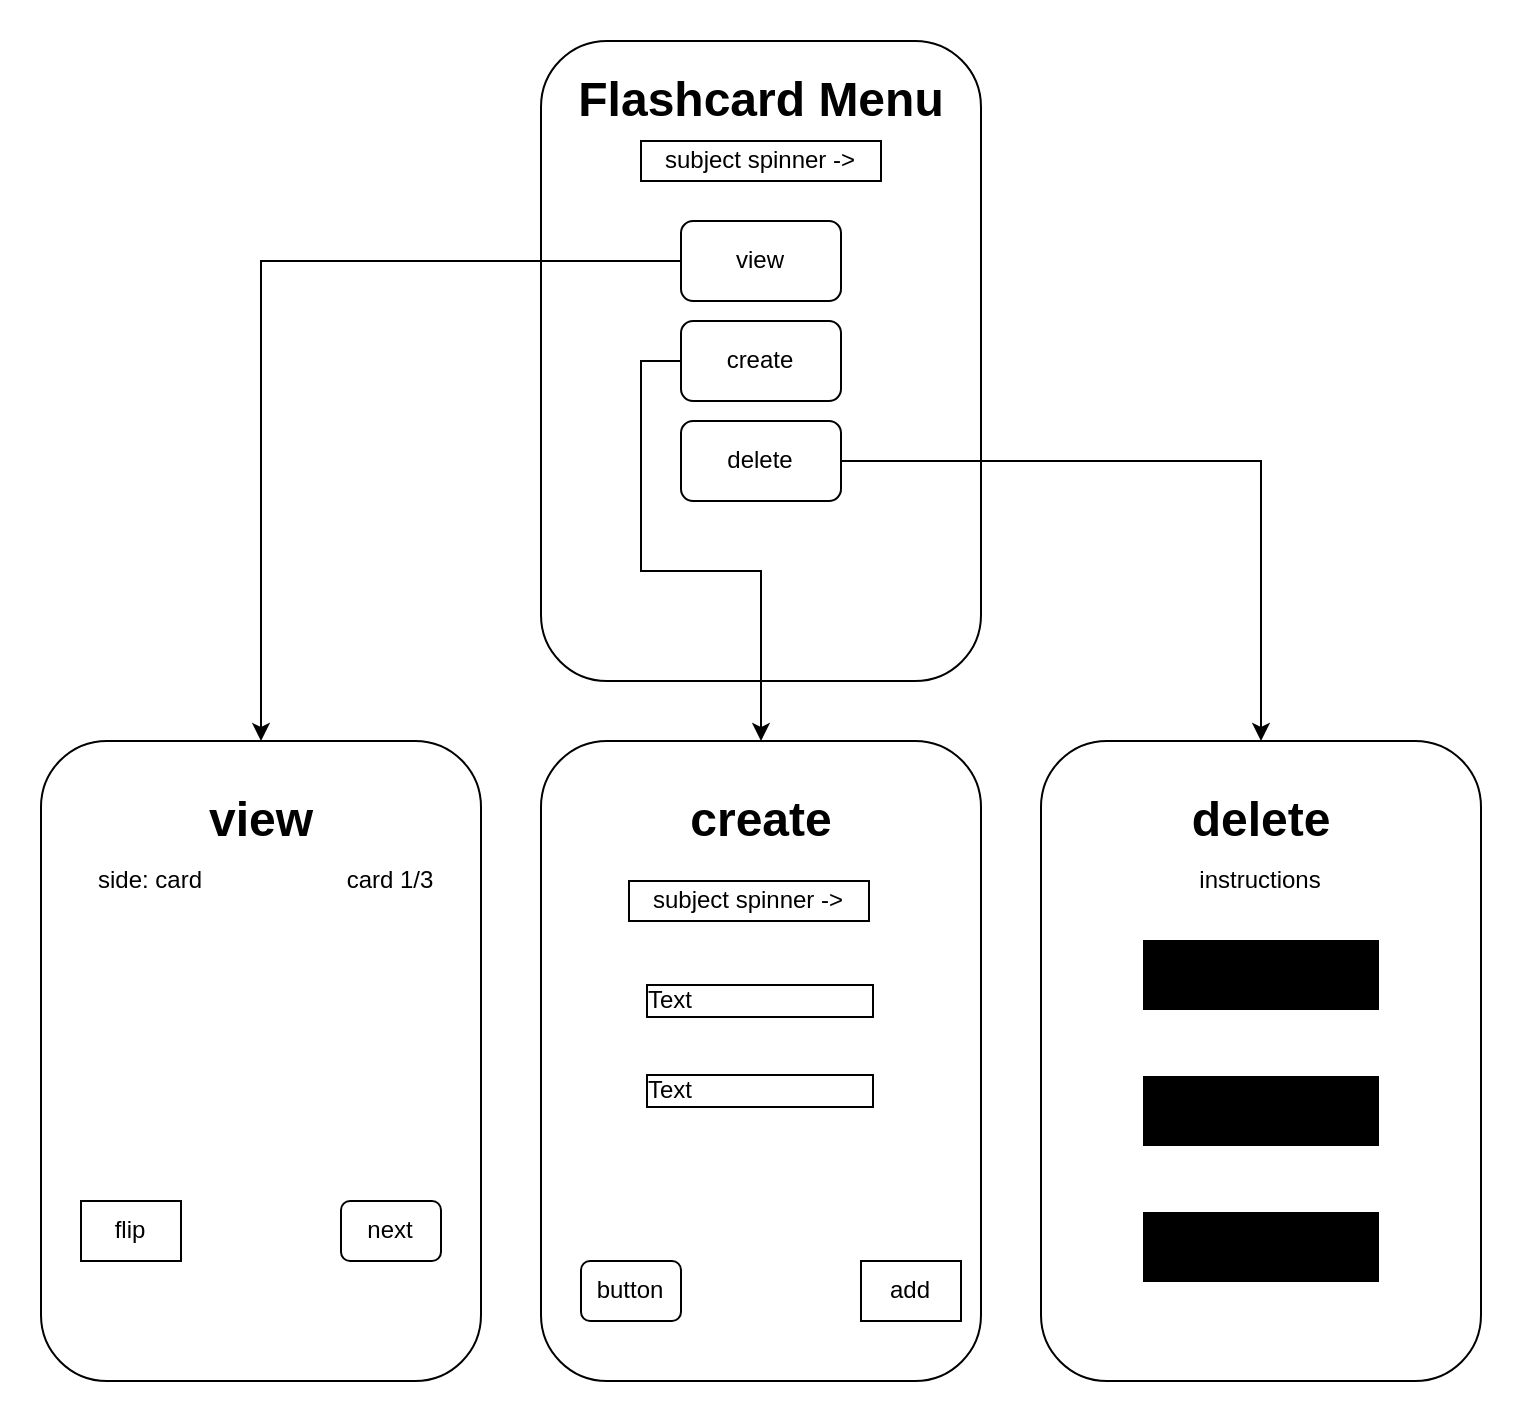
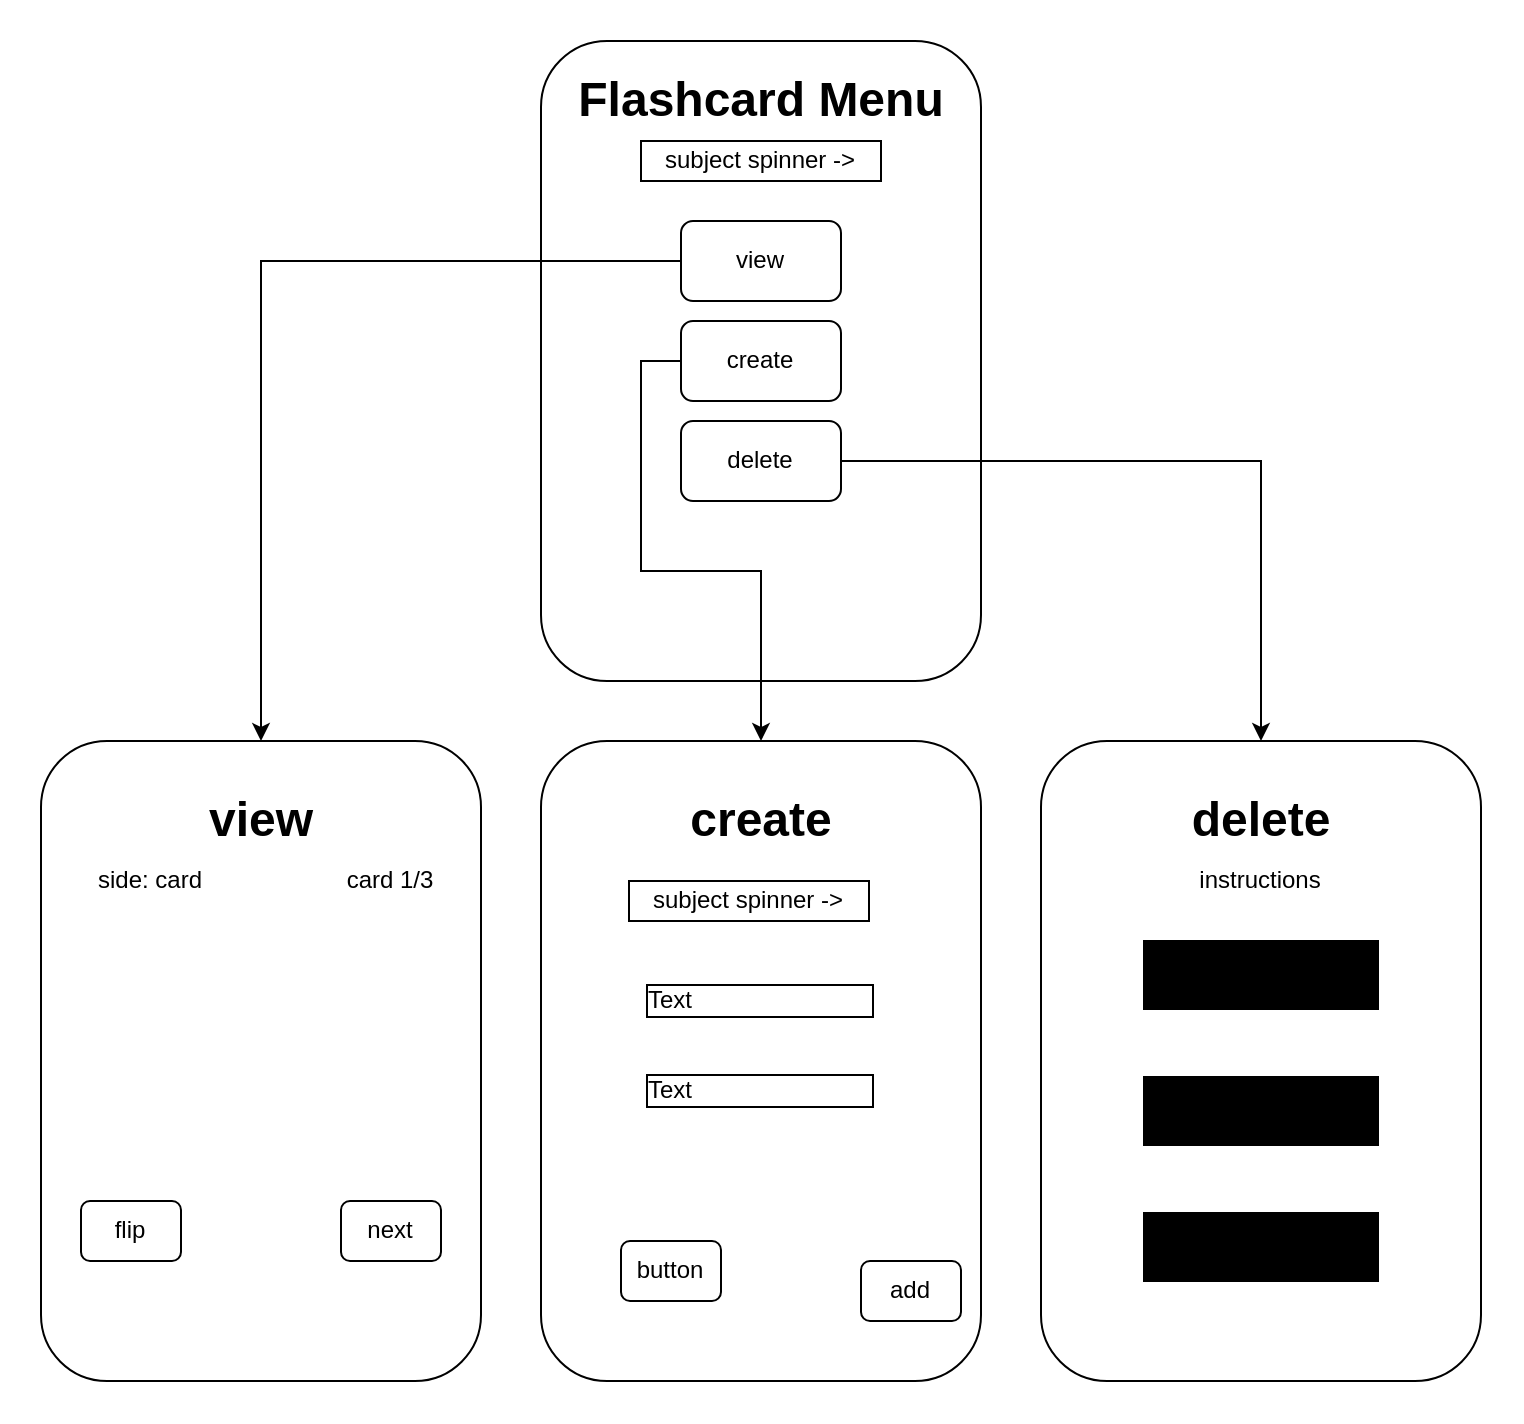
node "flip": shape rectangle -> rounded rectangle
node "button": moved (631, 1291) -> (671, 1271)
node "add": shape rectangle -> rounded rectangle
